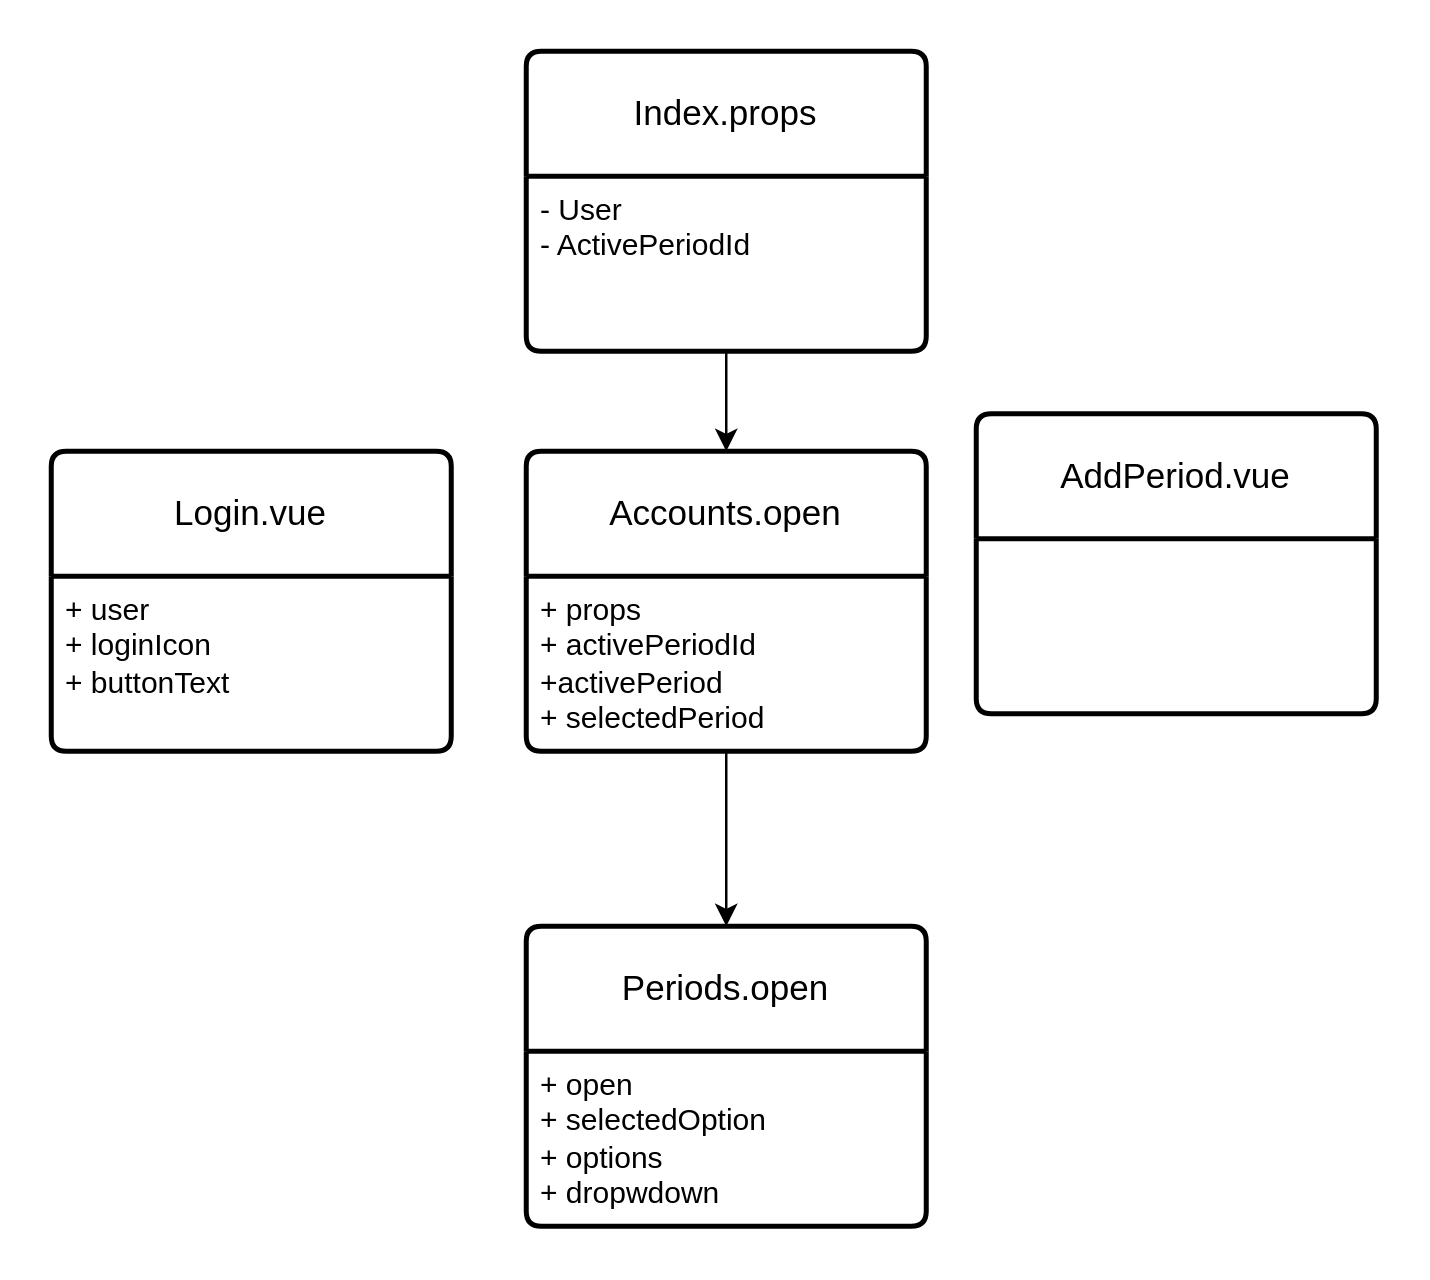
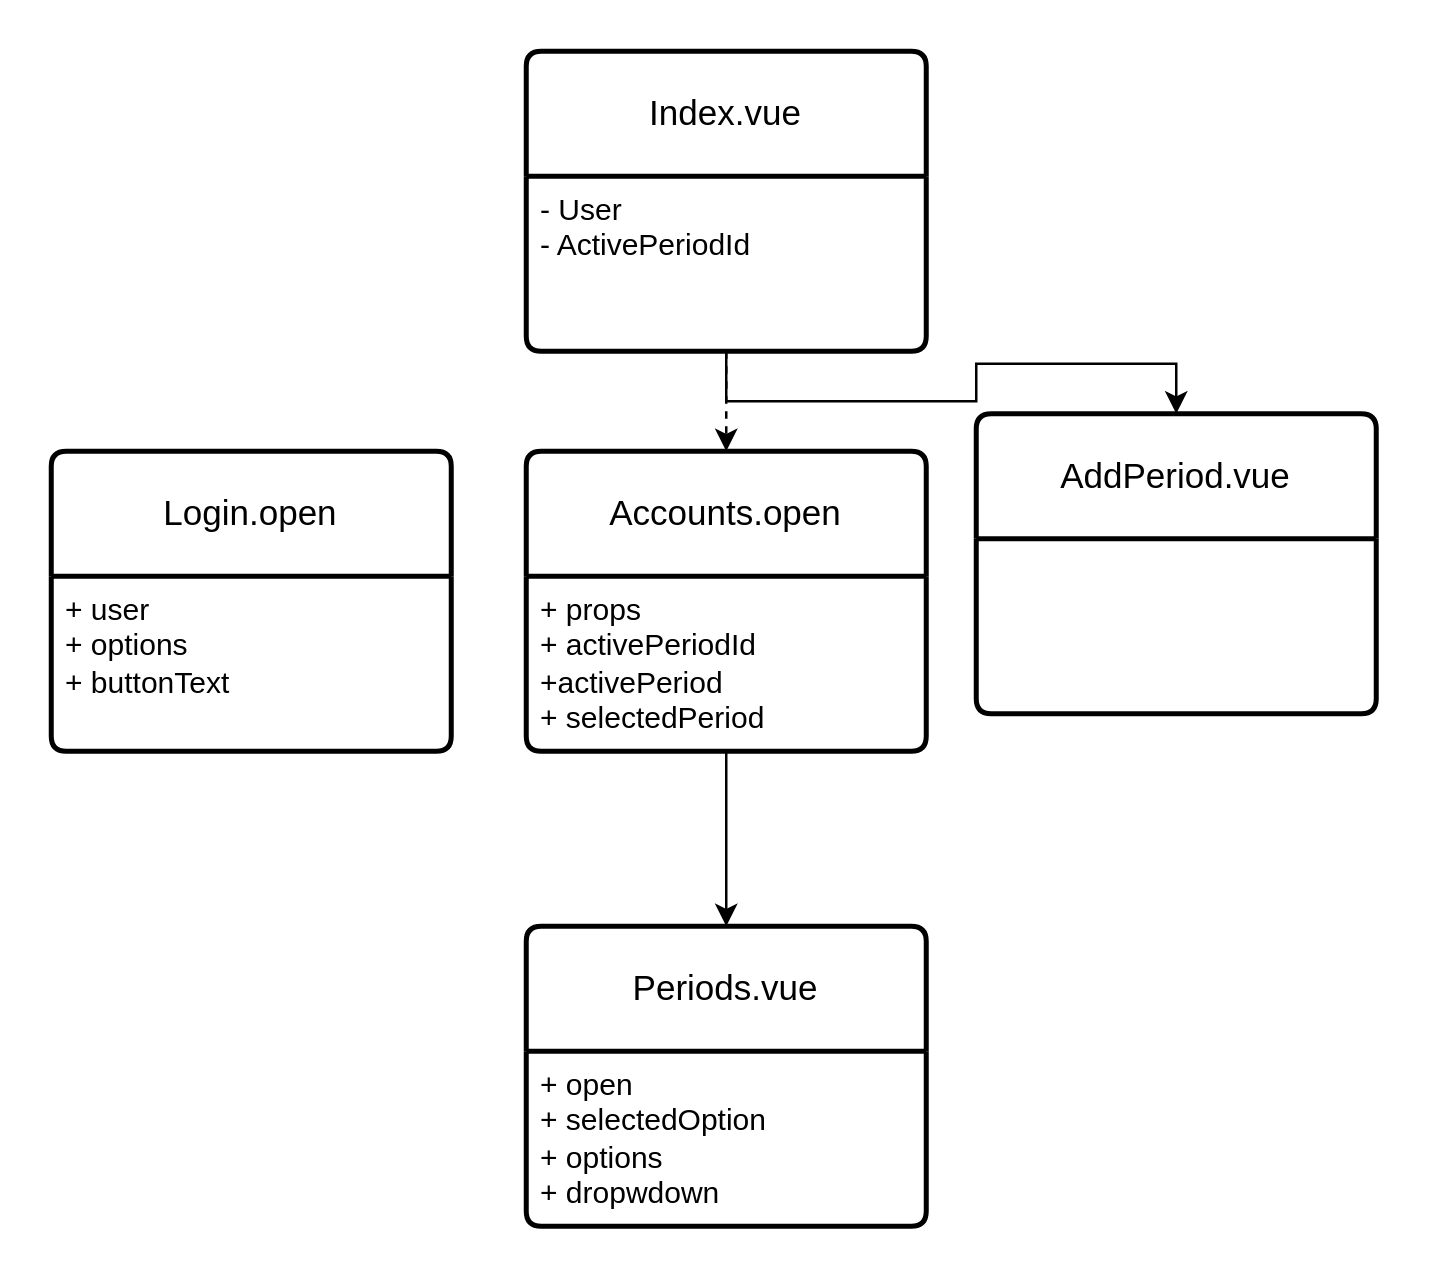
node "Index.props": label "Index.props" -> "Index.vue"
edge "- User - ActivePeriodId" -> "AddPeriod.vue": added
edge "- User - ActivePeriodId" -> "Accounts.open": style solid -> dashed
node "Login.vue": label "Login.vue" -> "Login.open"
node "+ user + loginIcon + buttonText": label "+ user + loginIcon + buttonText" -> "+ user + options + buttonText"
node "Periods.open": label "Periods.open" -> "Periods.vue"
